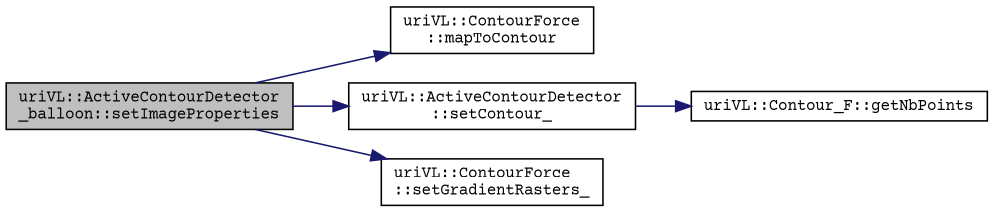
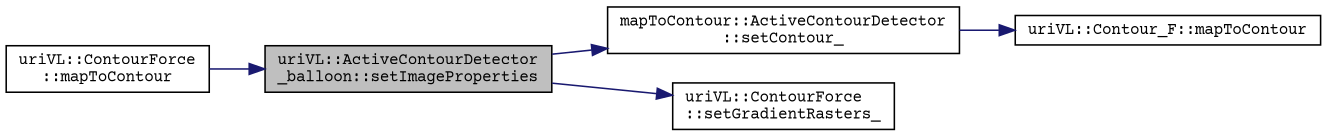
edge "uriVL::ActiveContourDetector _balloon::setImageProperties" -> "uriVL::ContourForce ::mapToContour": reversed
node "uriVL::ActiveContourDetector ::setContour_": label "uriVL::ActiveContourDetector ::setContour_" -> "mapToContour::ActiveContourDetector ::setContour_"
node "uriVL::Contour_F::getNbPoints": label "uriVL::Contour_F::getNbPoints" -> "uriVL::Contour_F::mapToContour"
